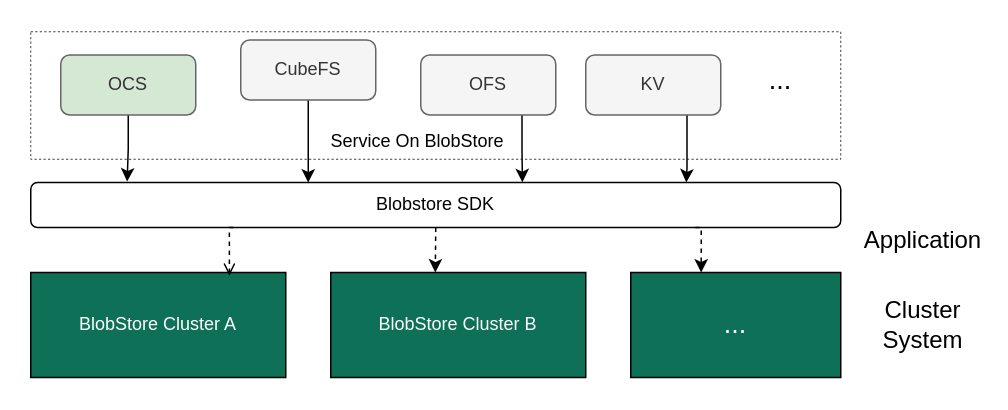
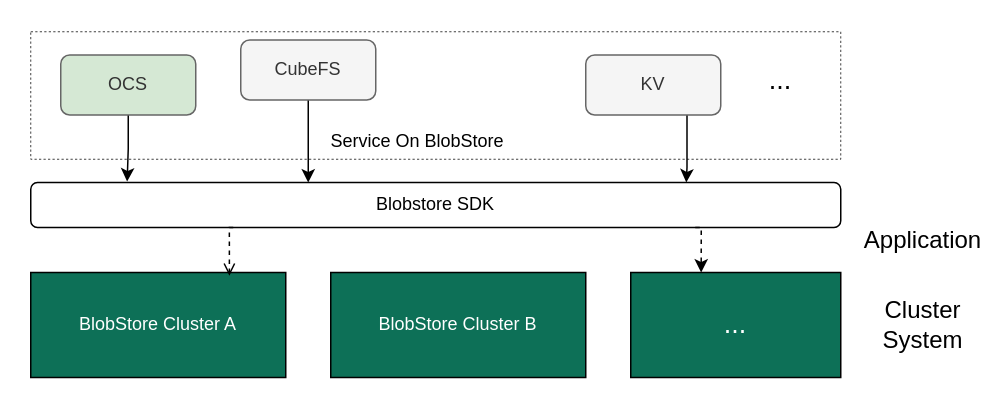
node "OFS": removed
edge "OFS" -> "Blobstore SDK": removed
edge "Blobstore SDK" -> "BlobStore Cluster B": removed
